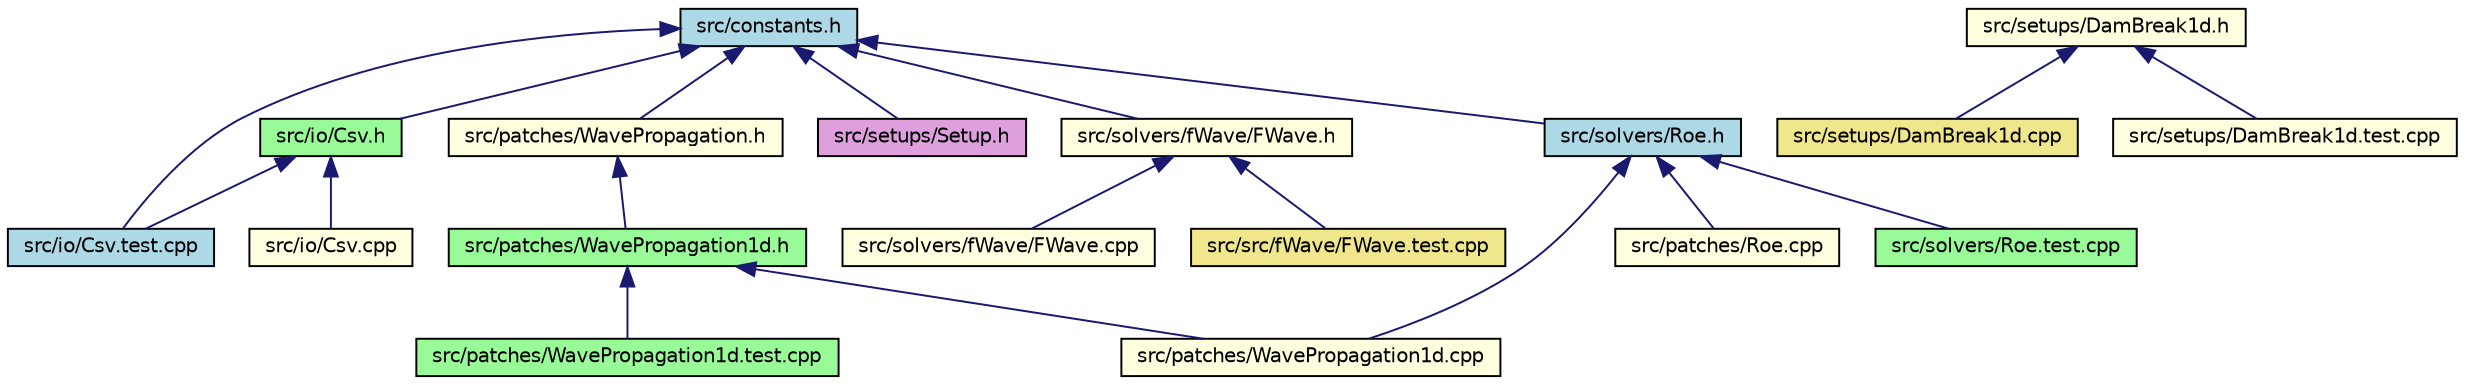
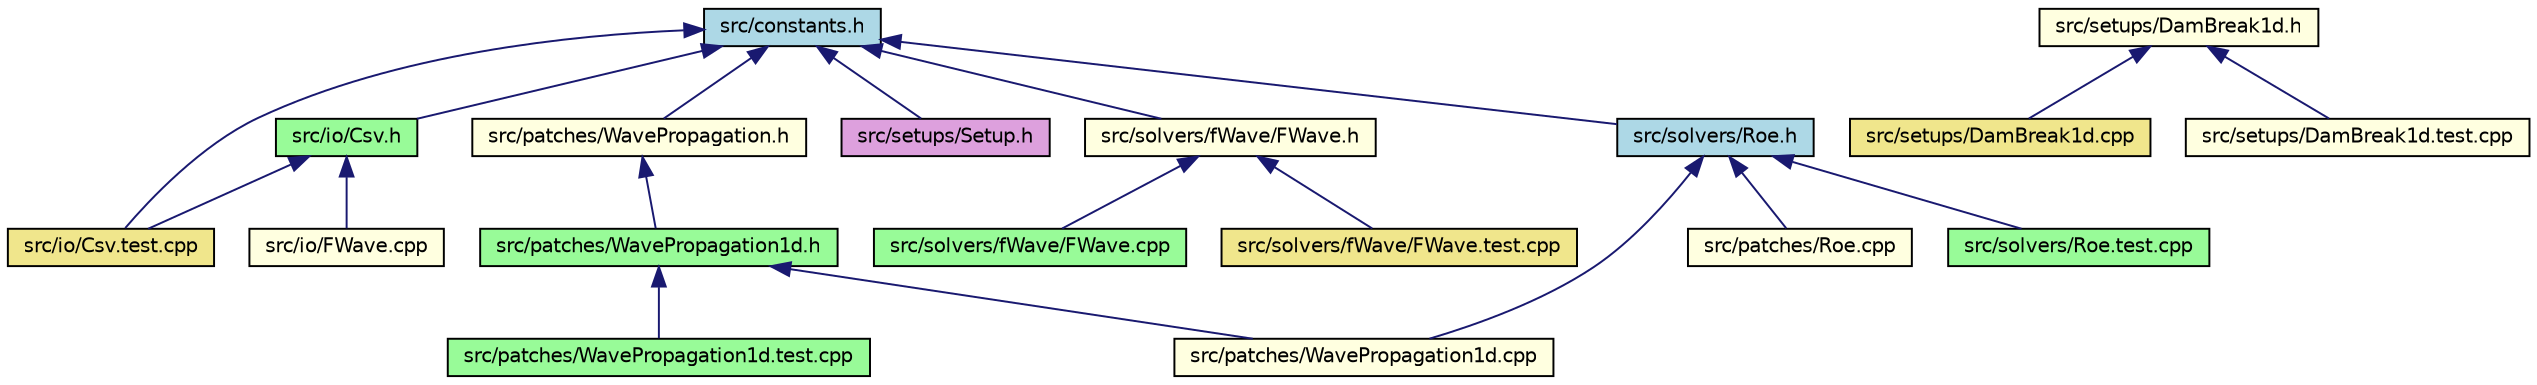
node "src/io/Csv.test.cpp": fillcolor lightblue -> khaki
node "src/io/Csv.cpp": label "src/io/Csv.cpp" -> "src/io/FWave.cpp"
node "src/solvers/fWave/FWave.cpp": fillcolor lightyellow -> palegreen
node "src/src/fWave/FWave.test.cpp": label "src/src/fWave/FWave.test.cpp" -> "src/solvers/fWave/FWave.test.cpp"
